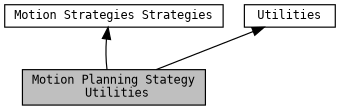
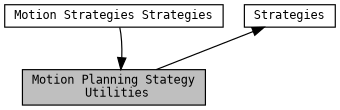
node "Utilities": label "Utilities" -> "Strategies"
edge "Motion Planning Stategy Utilities" -> "Motion Strategies Strategies": reversed
